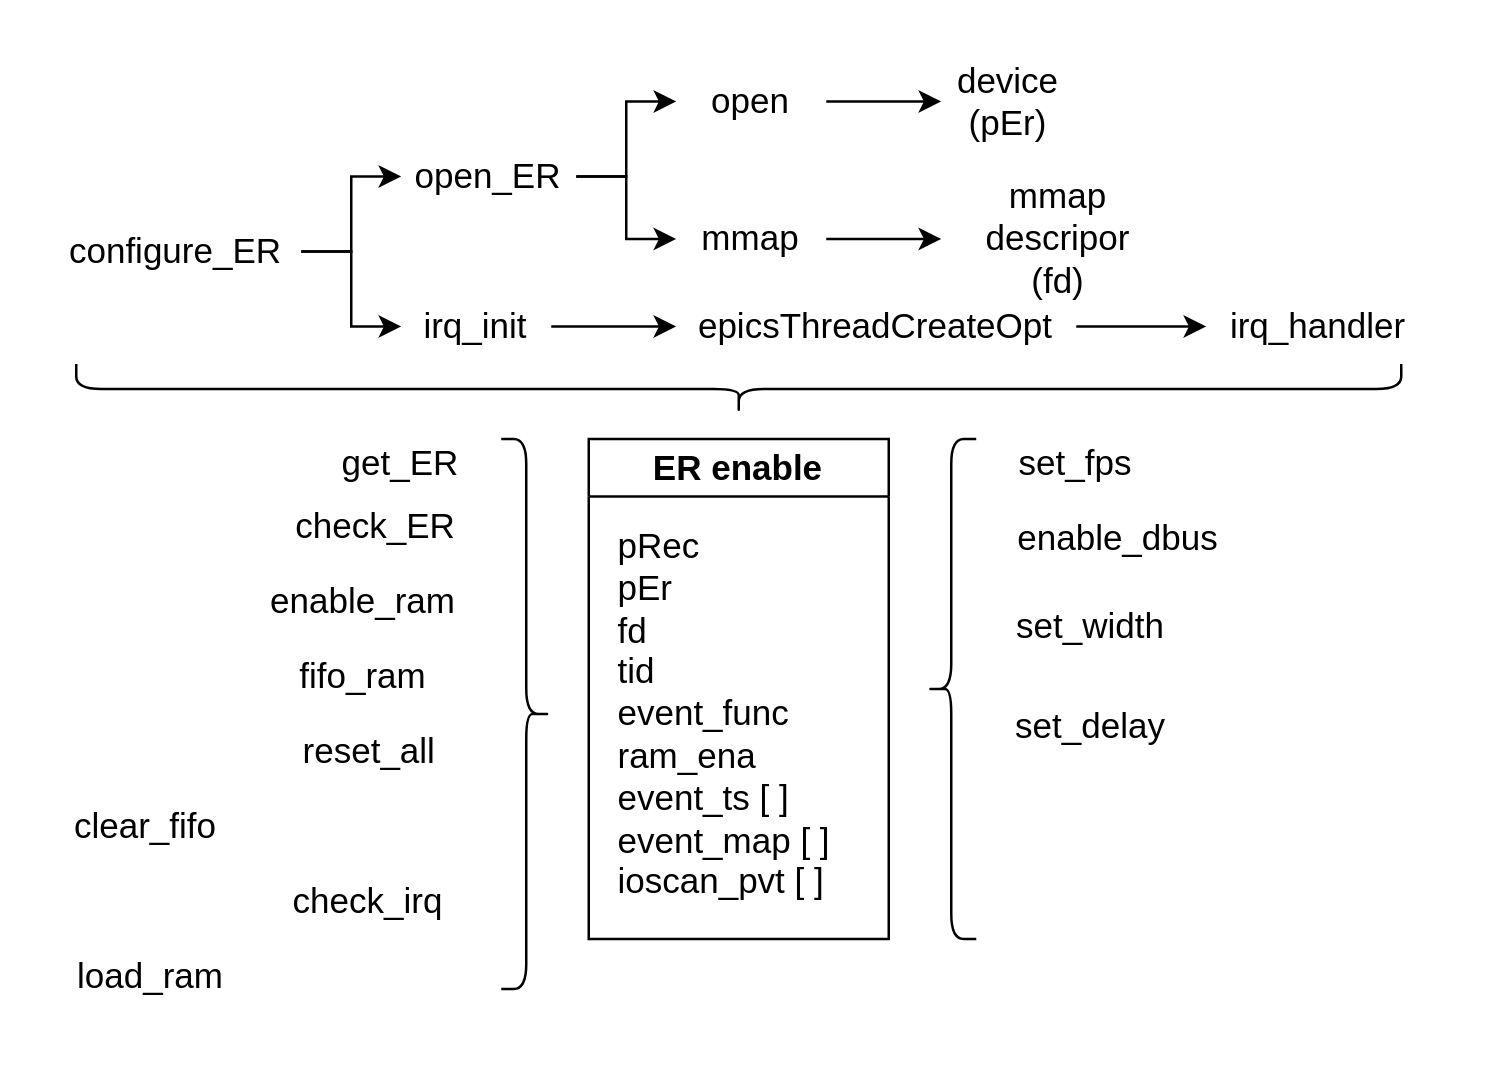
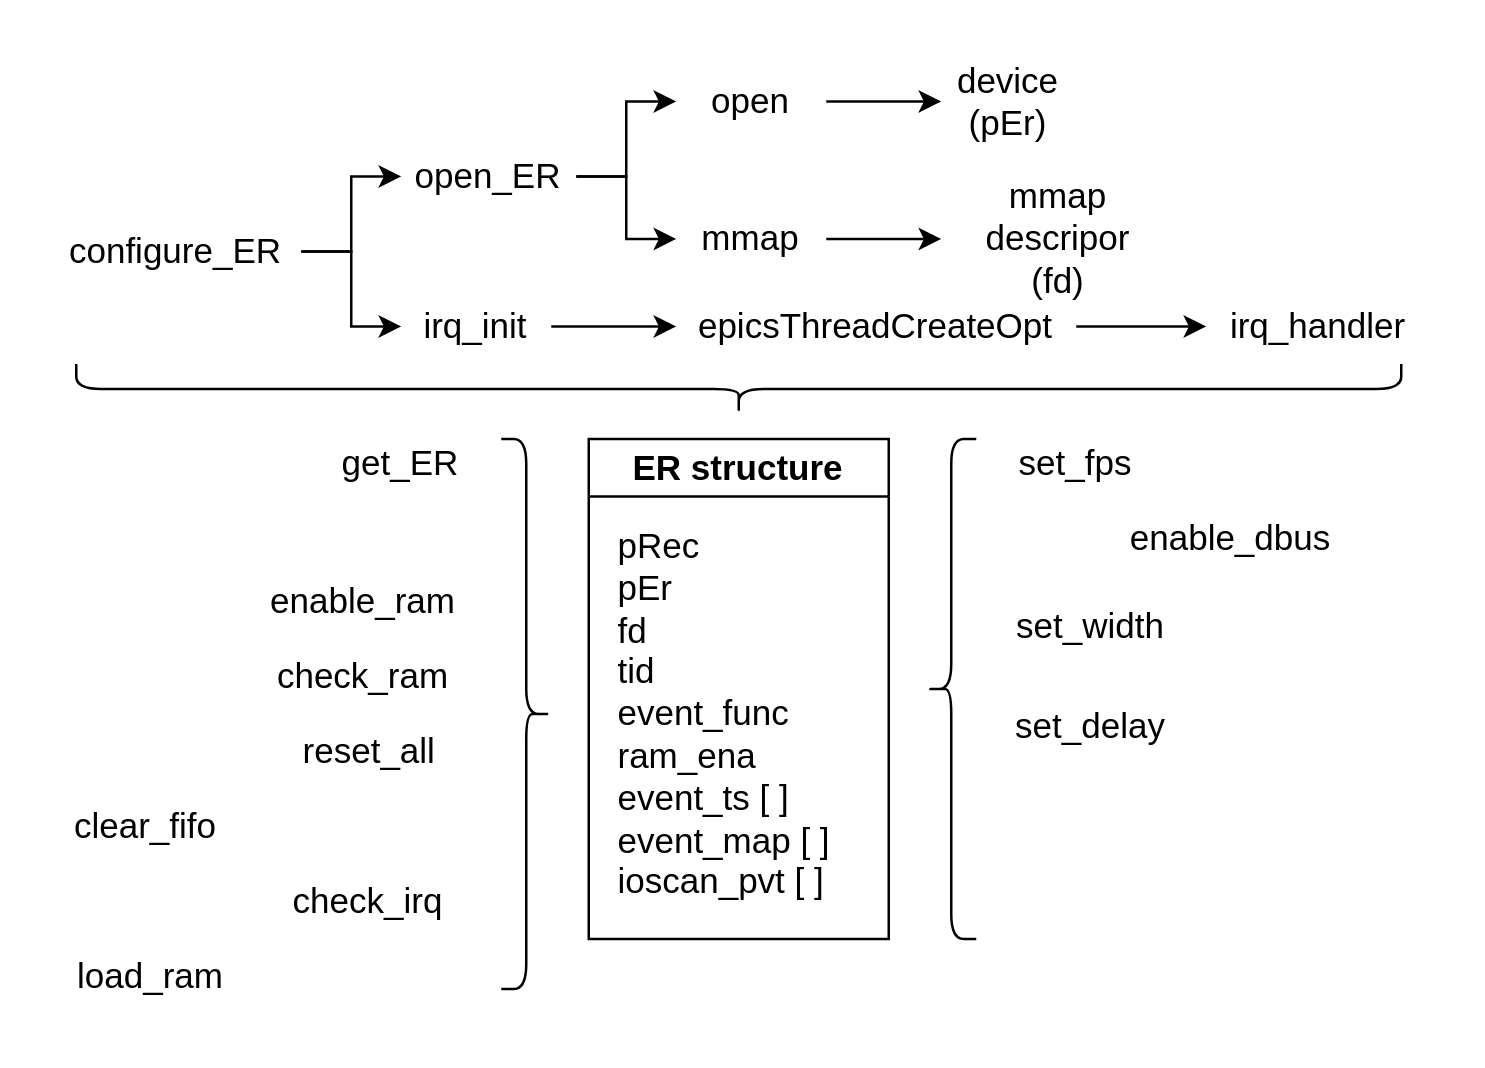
node "ER enable": label "ER enable" -> "ER structure"
node "check_ER": removed
node "enable_dbus": moved (1119, 539) -> (1231, 539)
node "fifo_ram": label "fifo_ram" -> "check_ram"
